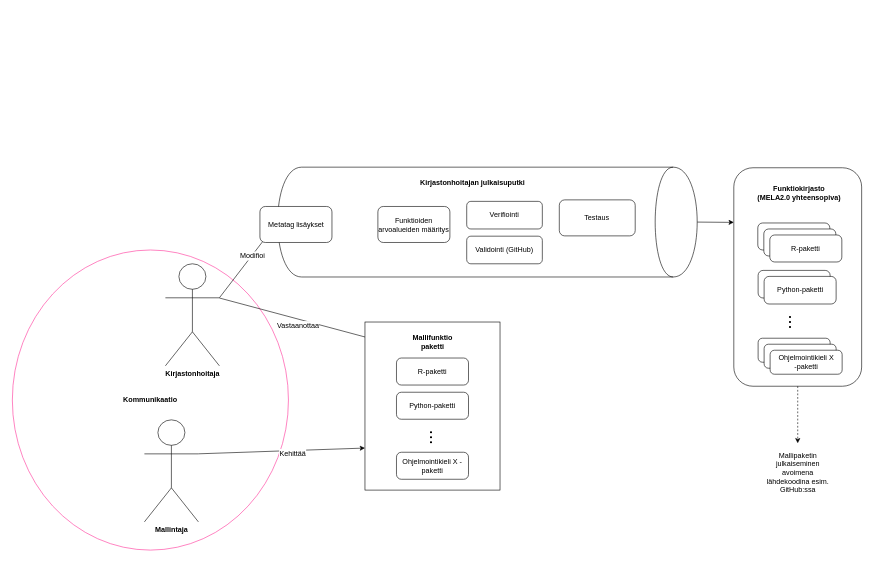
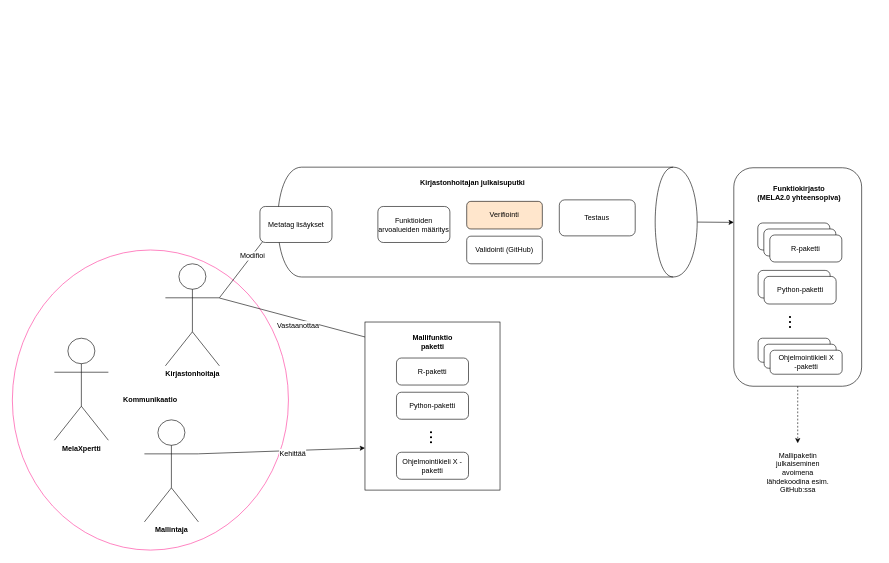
node "Verifiointi": fillcolor #ffffff -> #ffe6cc
node "MelaXpertti": added
